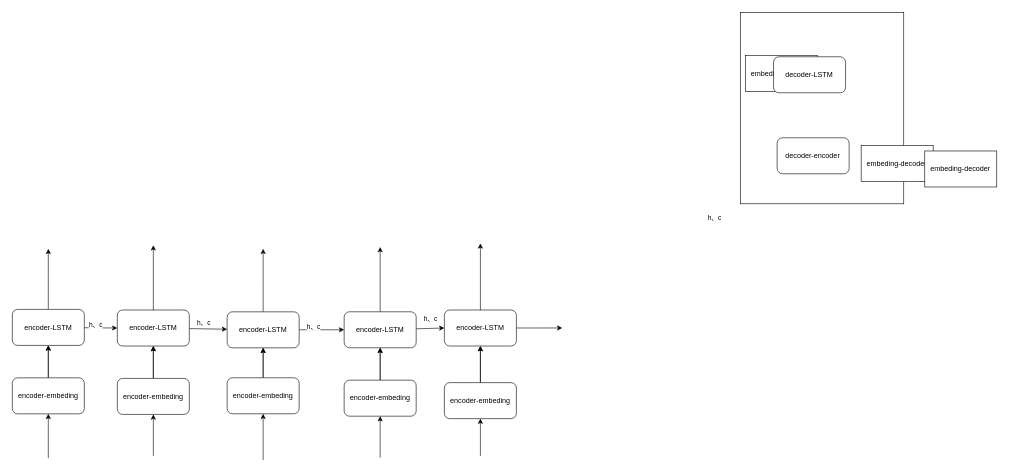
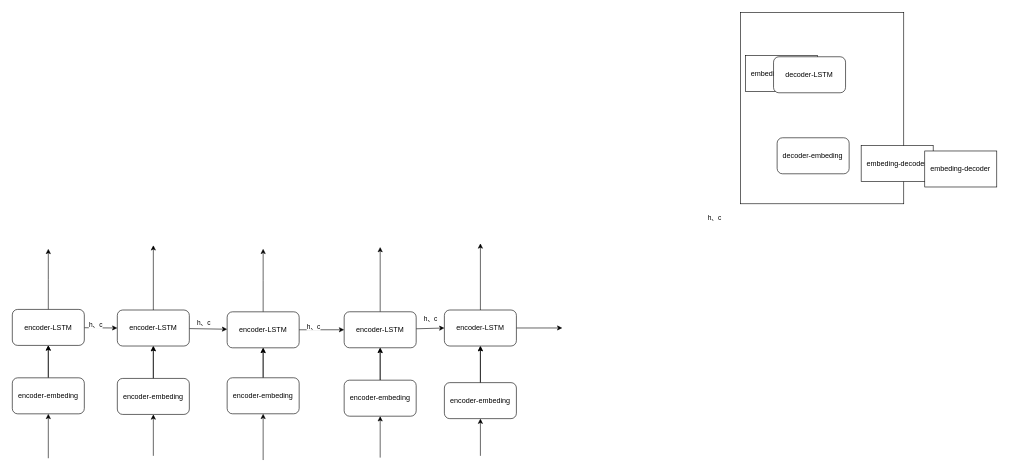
node "decoder-encoder": label "decoder-encoder" -> "decoder-embeding"
